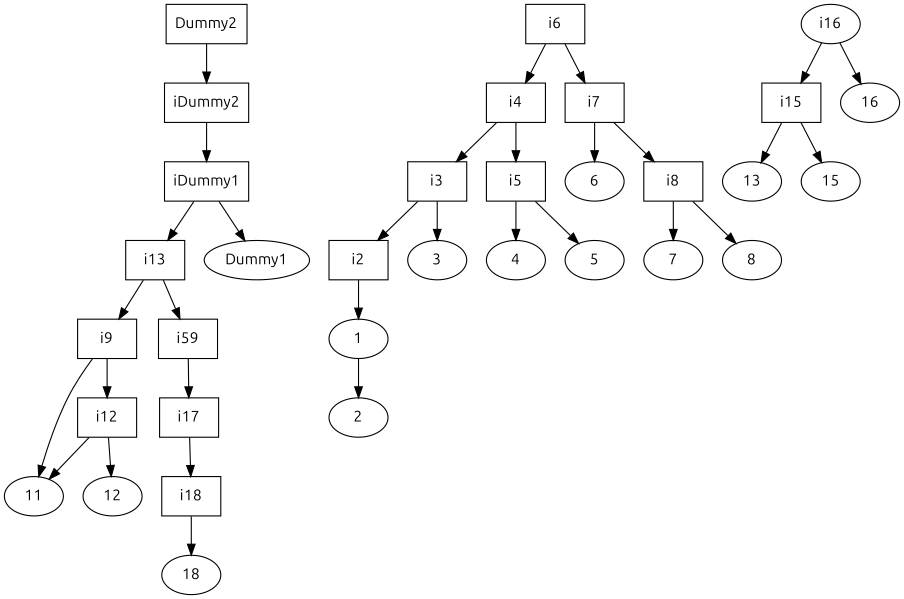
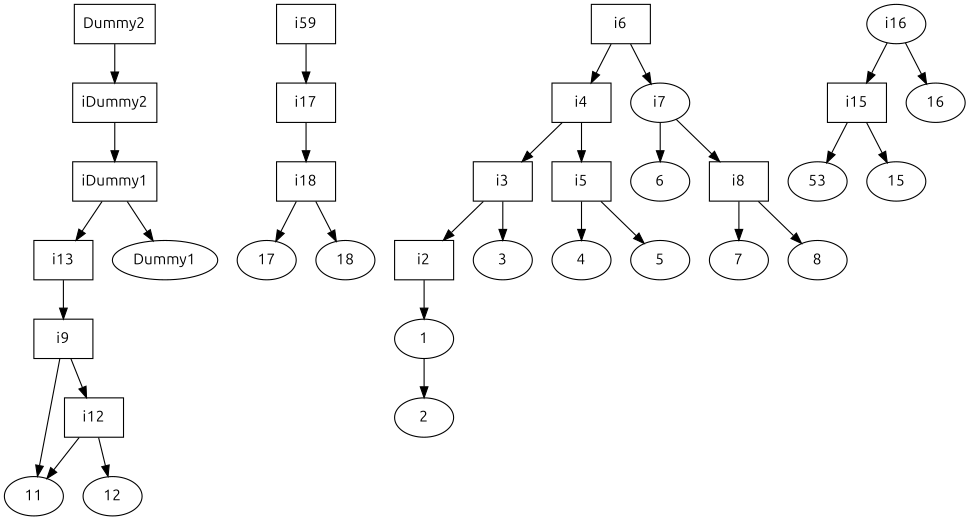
node "i7": shape box -> ellipse
node "13": label "13" -> "53"
node "17": added
edge "i13" -> "i59": removed
